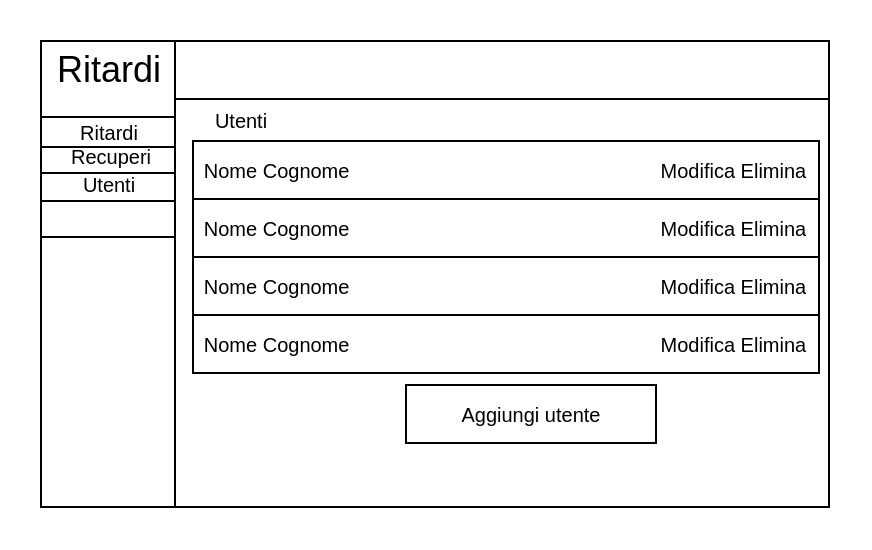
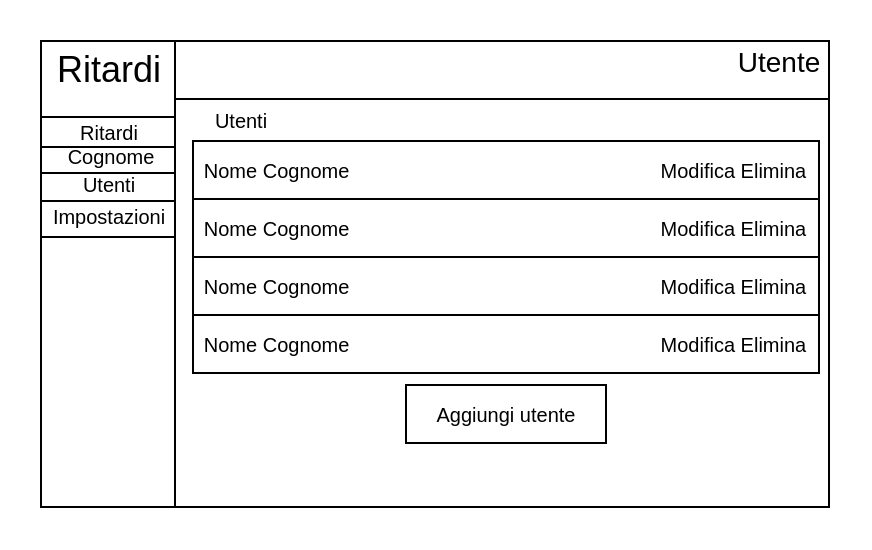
node "Utente": added
node "Recuperi": label "Recuperi" -> "Cognome"
node "Impostazioni": added
node "Aggiungi utente": size 250x58 -> 200x58
